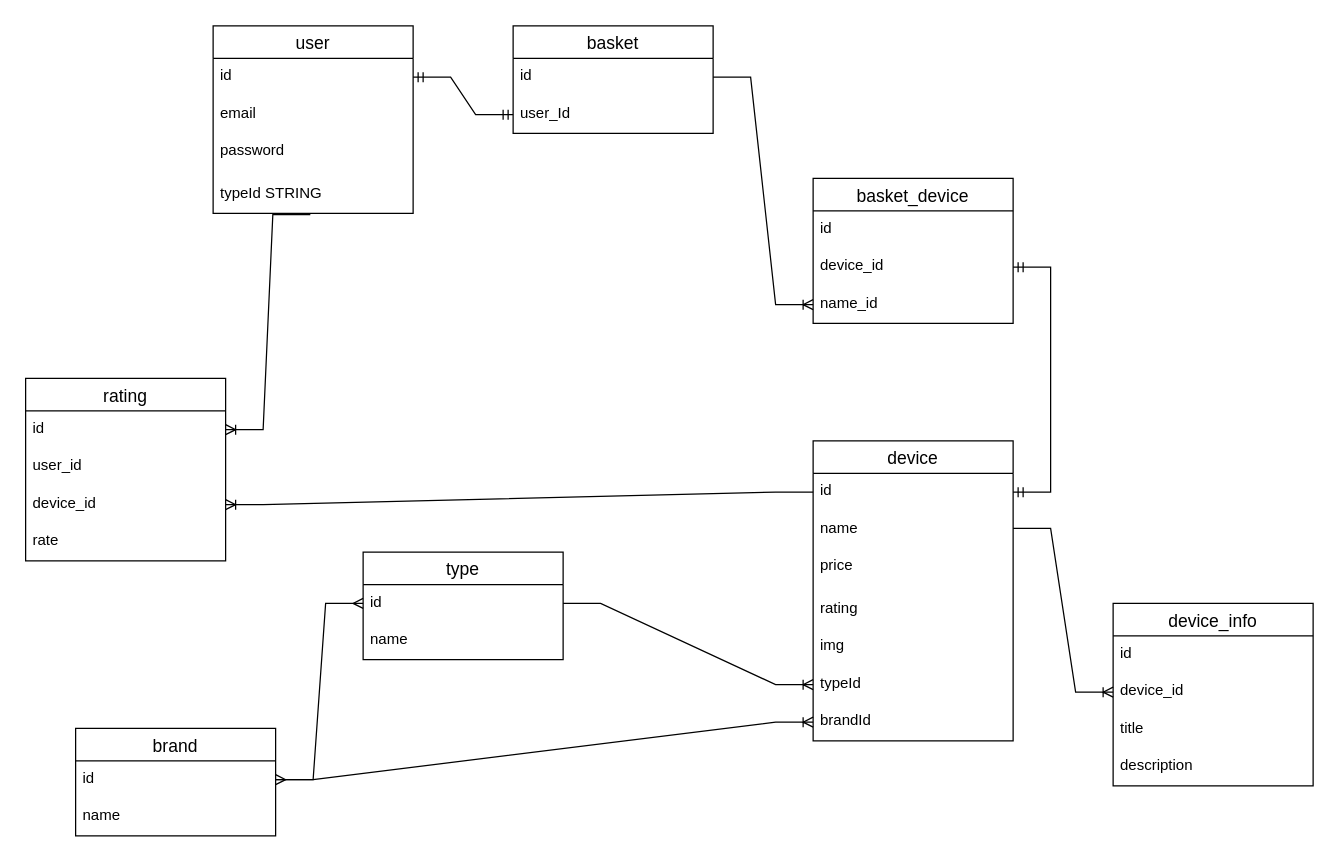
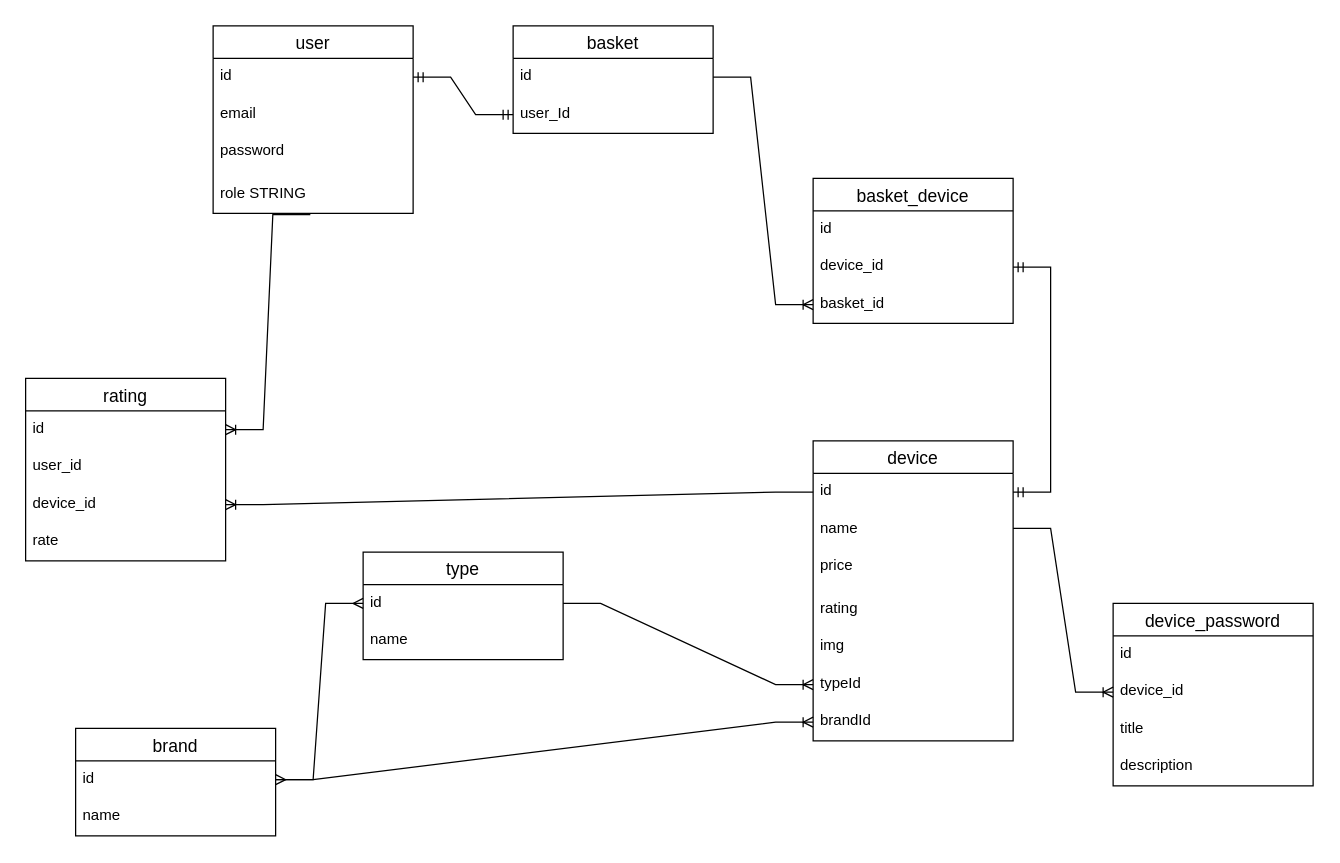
node "typeId STRING": label "typeId STRING" -> "role STRING"
node "name_id": label "name_id" -> "basket_id"
node "device_info": label "device_info" -> "device_password"
